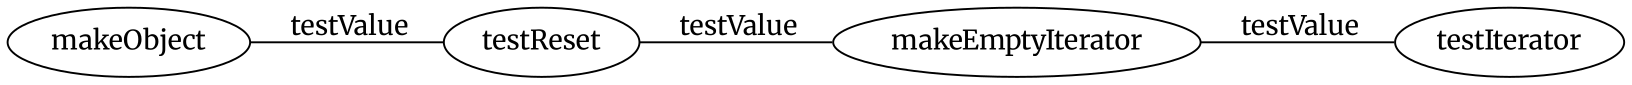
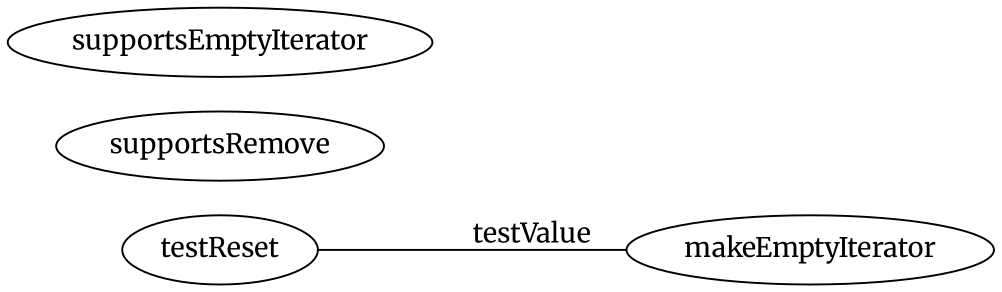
node "makeObject": removed
node "supportsEmptyIterator": added
node "testIterator": removed
node "supportsRemove": added
